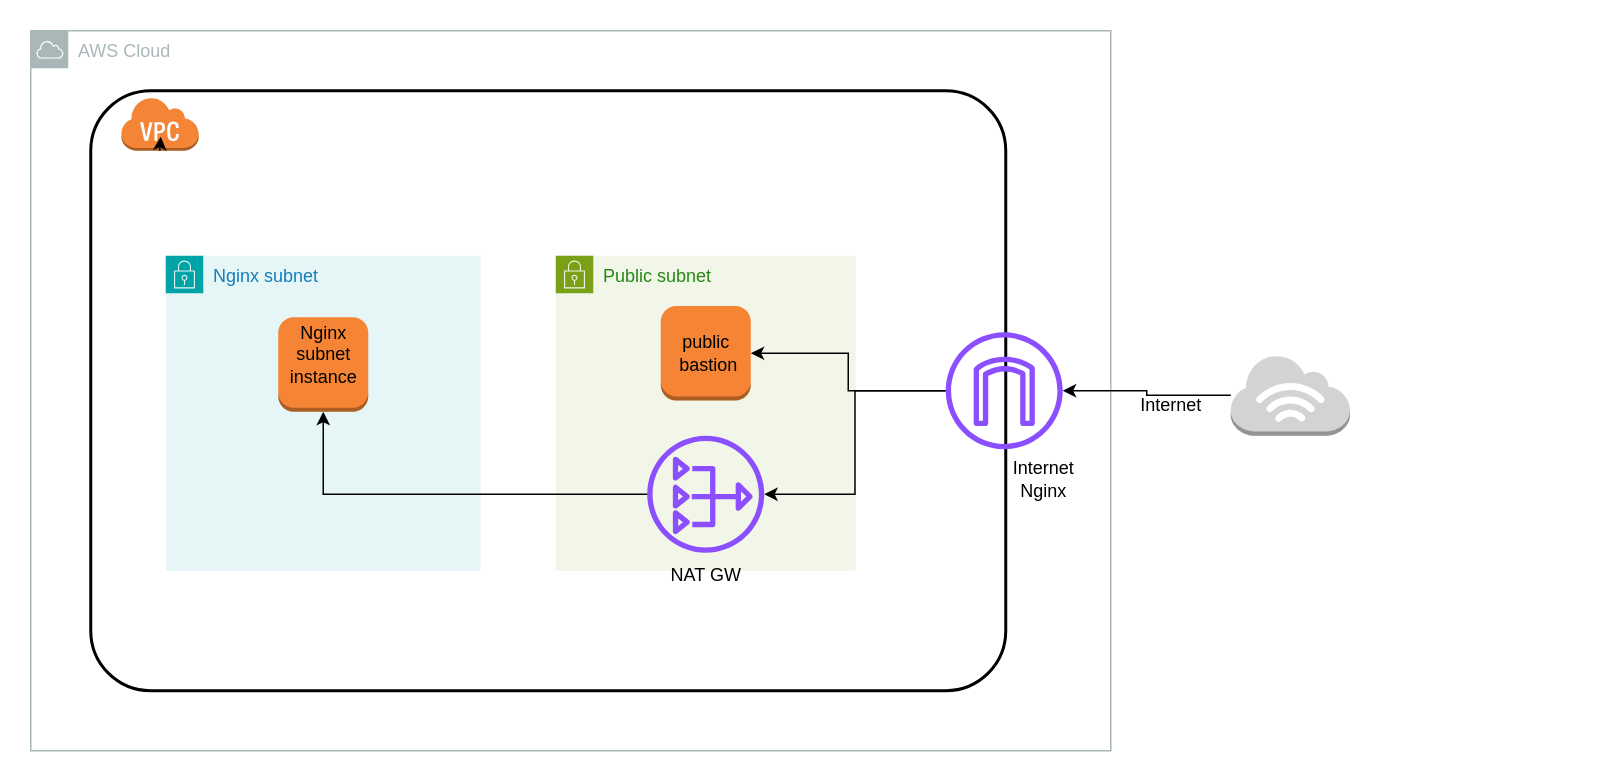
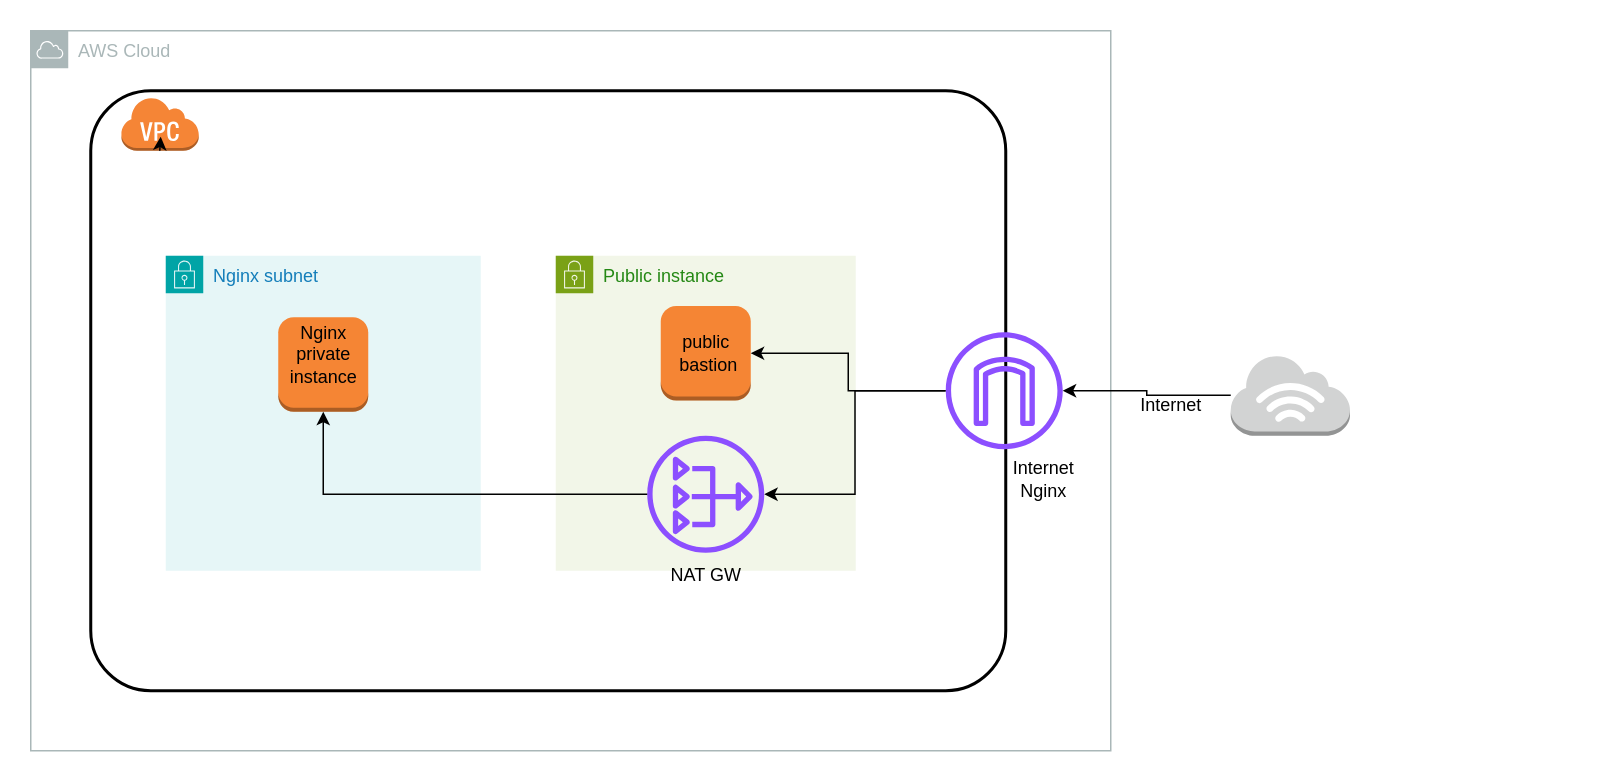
node "Public subnet": label "Public subnet" -> "Public instance"
node "Nginx subnet instance": label "Nginx subnet instance" -> "Nginx private instance"
